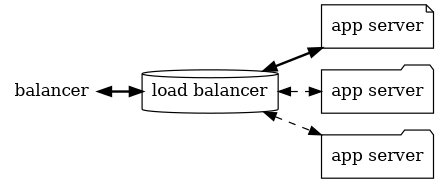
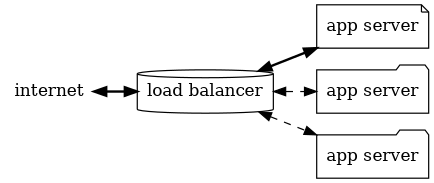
node "balancer": label "balancer" -> "internet"
